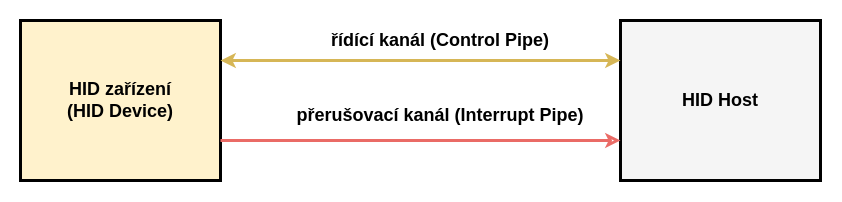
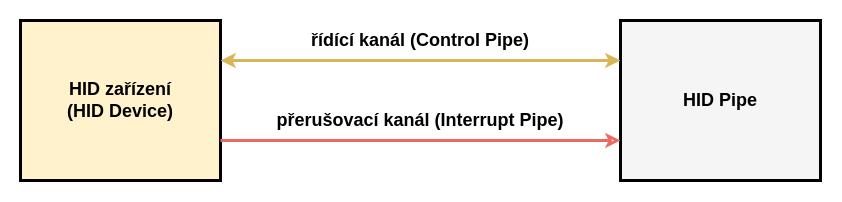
node "řídící kanál (Control Pipe)": moved (441, 41) -> (421, 41)
node "HID Host": label "HID Host" -> "HID Pipe"
node "přerušovací kanál (Interrupt Pipe)": moved (441, 116) -> (421, 121)
